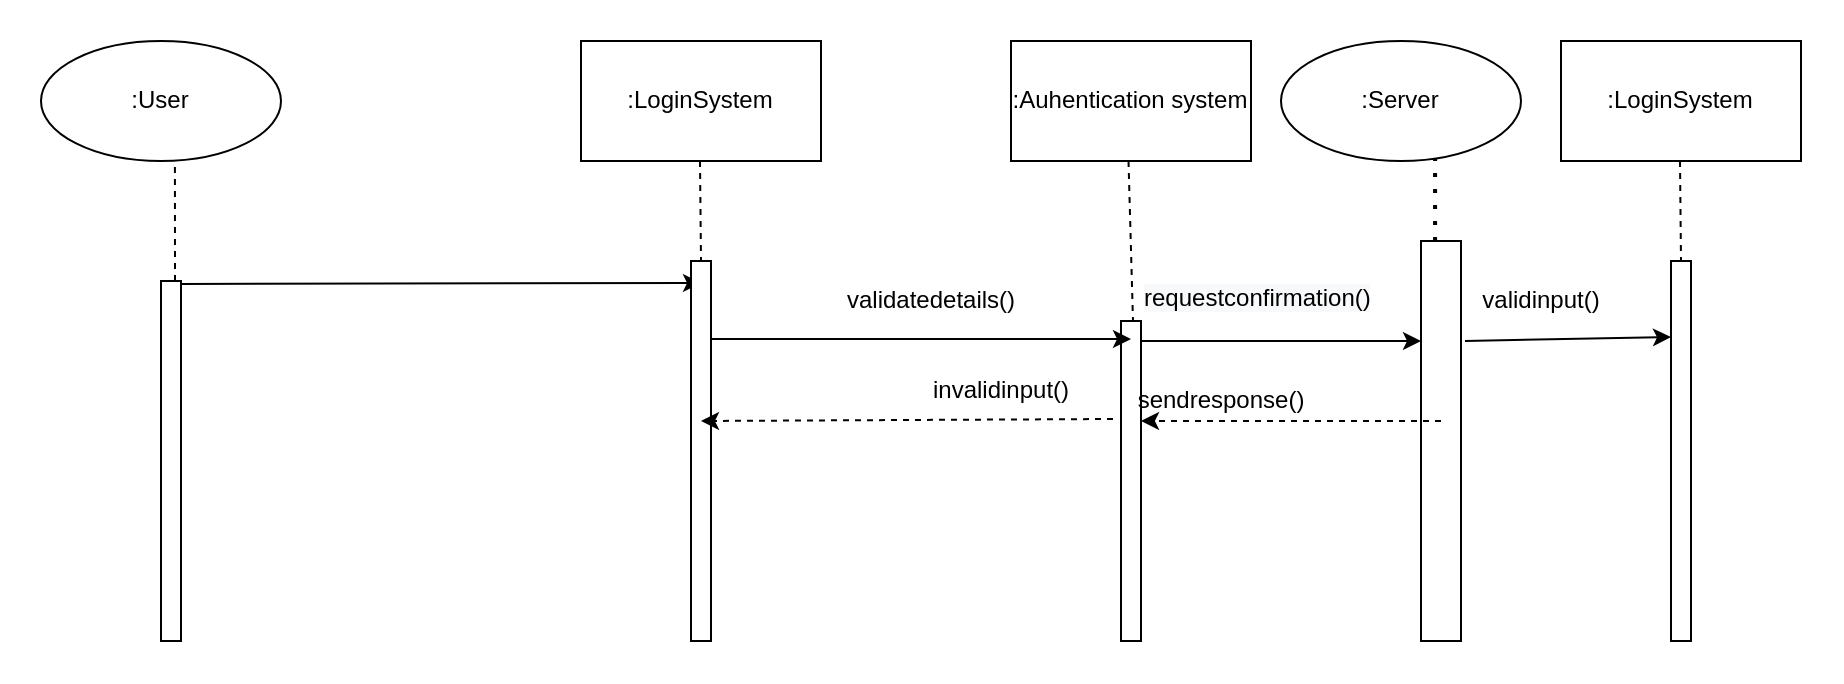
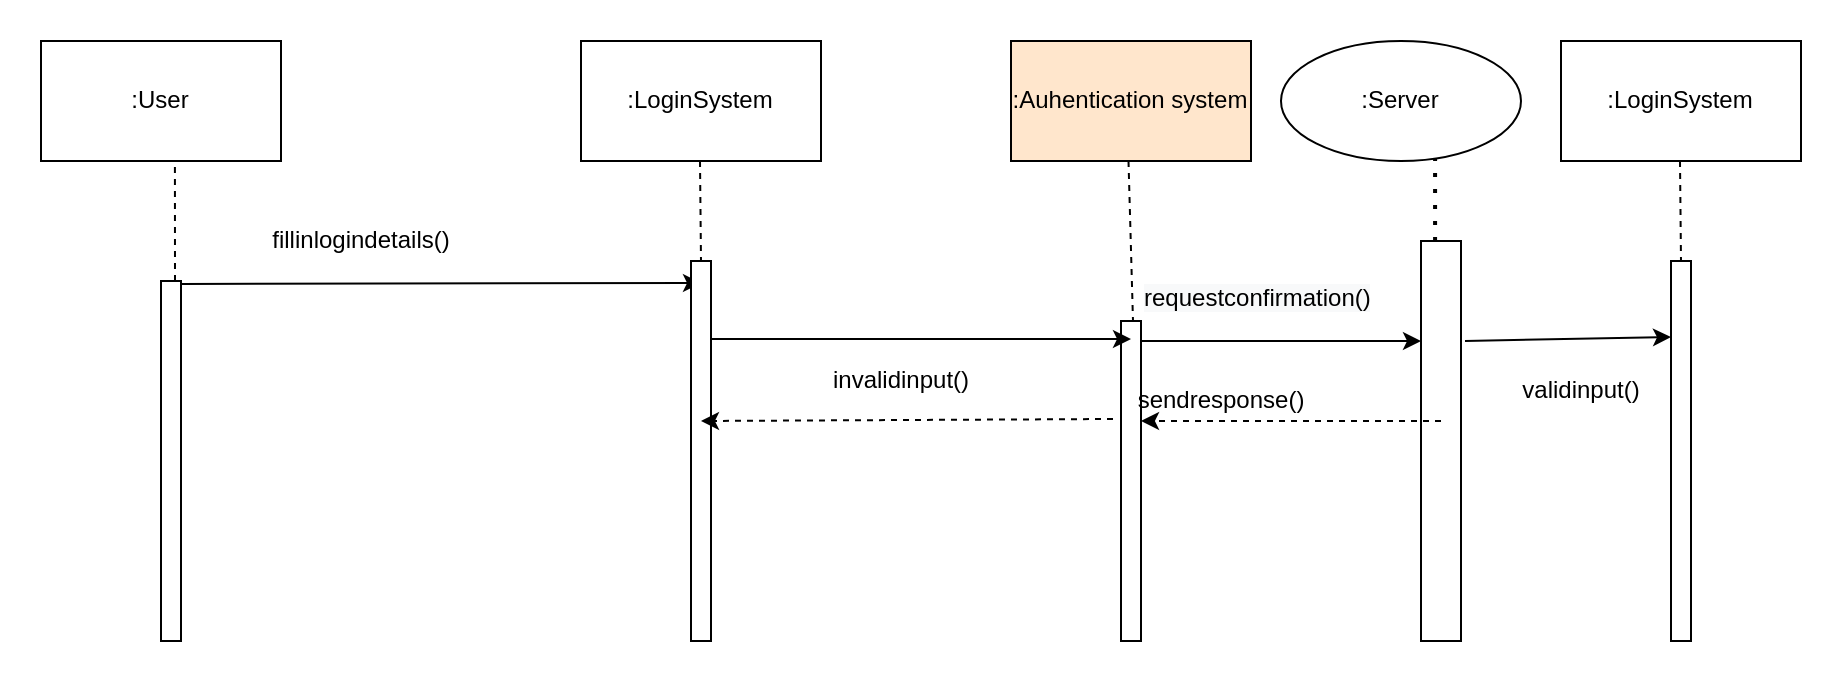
node ":User": shape ellipse -> rectangle
node ":Auhentication system": fillcolor #ffffff -> #ffe6cc
node "fillinlogindetails()": added
node "validatedetails()": removed
node "validinput()": moved (1541, 301) -> (1581, 391)
node "invalidinput()": moved (1001, 391) -> (901, 381)
